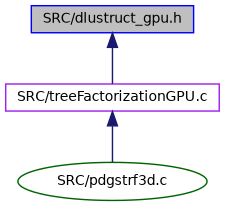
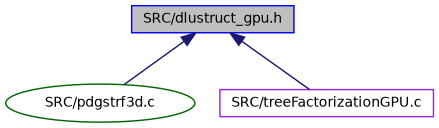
edge "SRC/pdgstrf3d.c" -> "SRC/treeFactorizationGPU.c": now "SRC/pdgstrf3d.c" -> "SRC/dlustruct_gpu.h"
